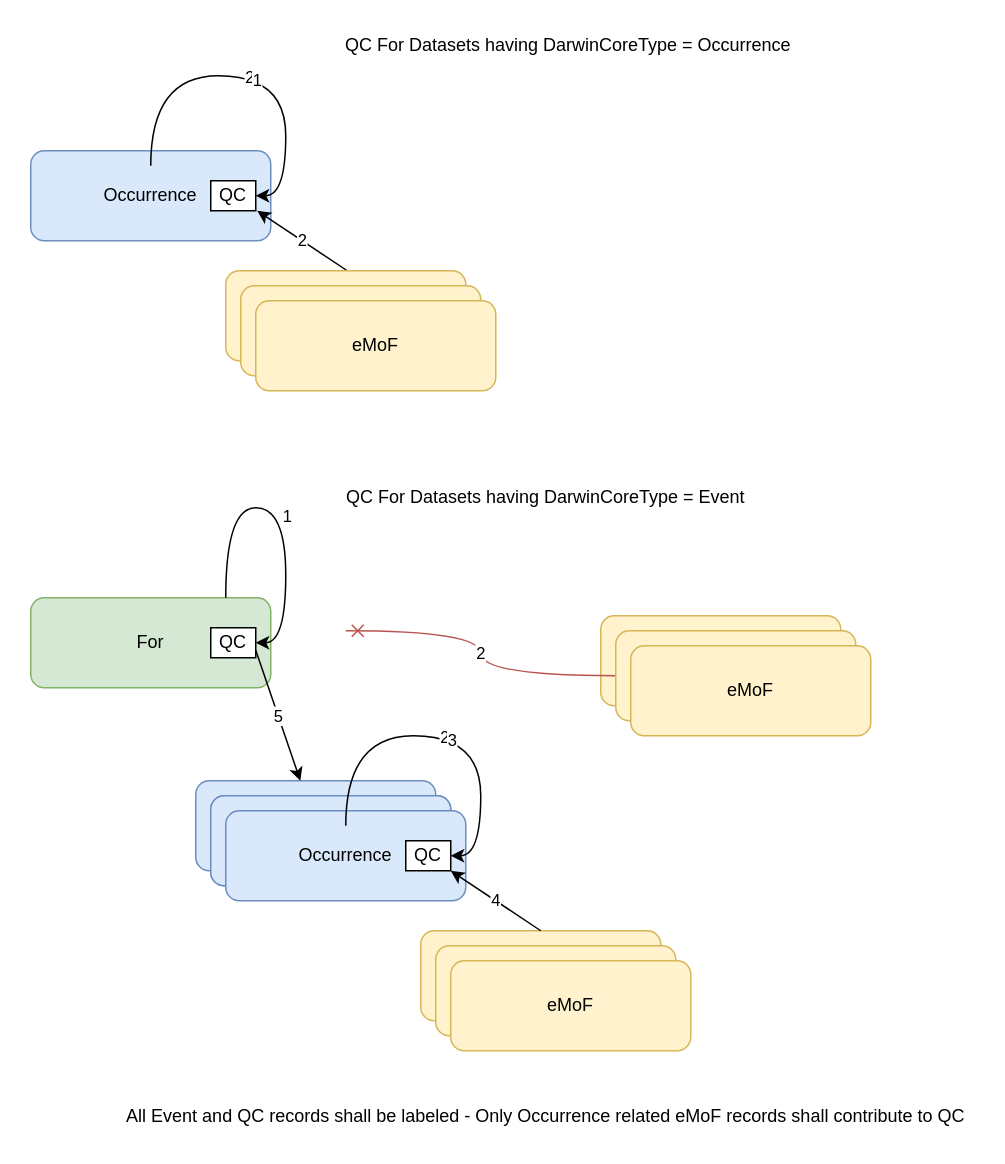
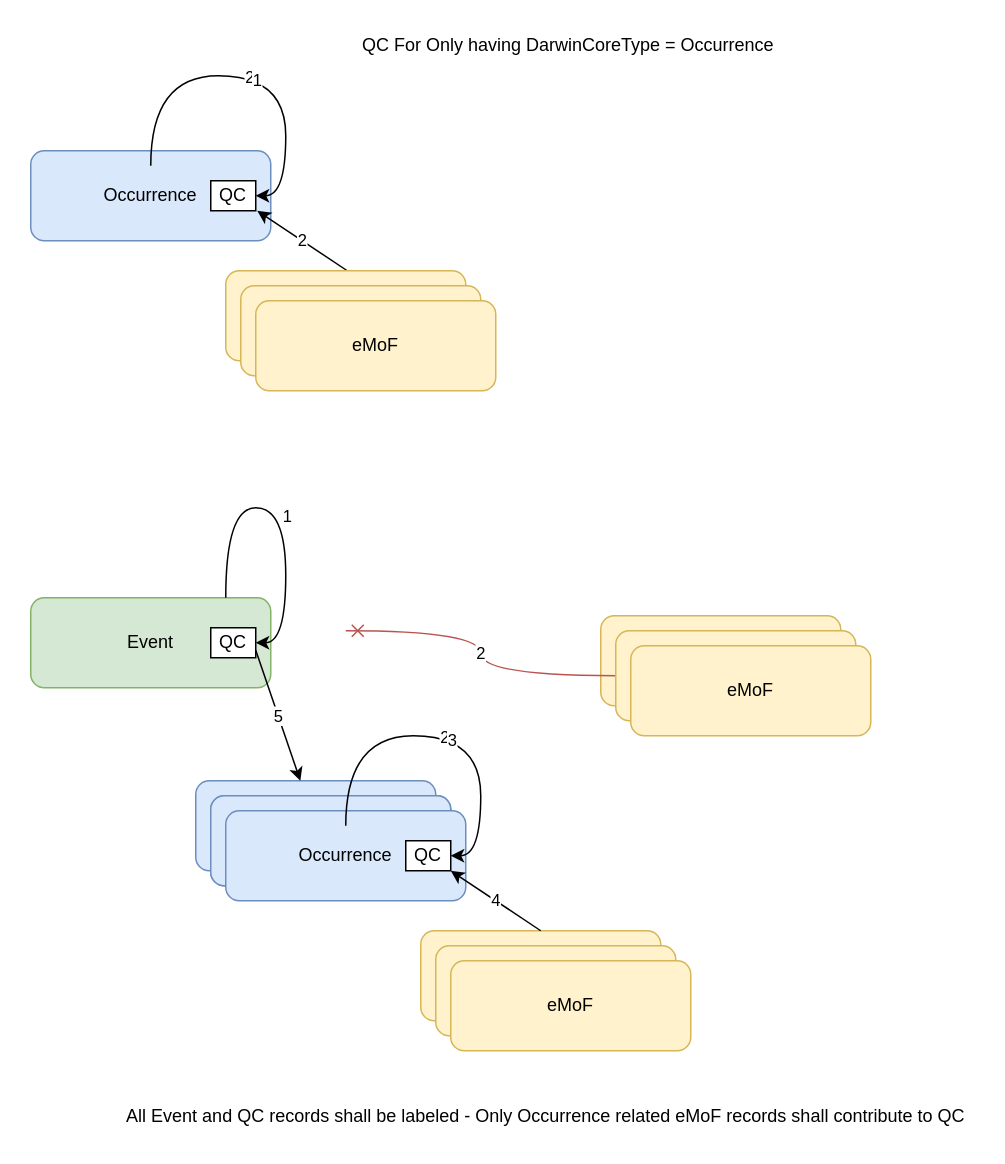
node "QC For Datasets having DarwinCoreType = Occurrence": label "QC For Datasets having DarwinCoreType = Occurrence" -> "QC For Only having DarwinCoreType = Occurrence"
node "QC For Datasets having DarwinCoreType = Event": removed
node "For": label "For" -> "Event"
